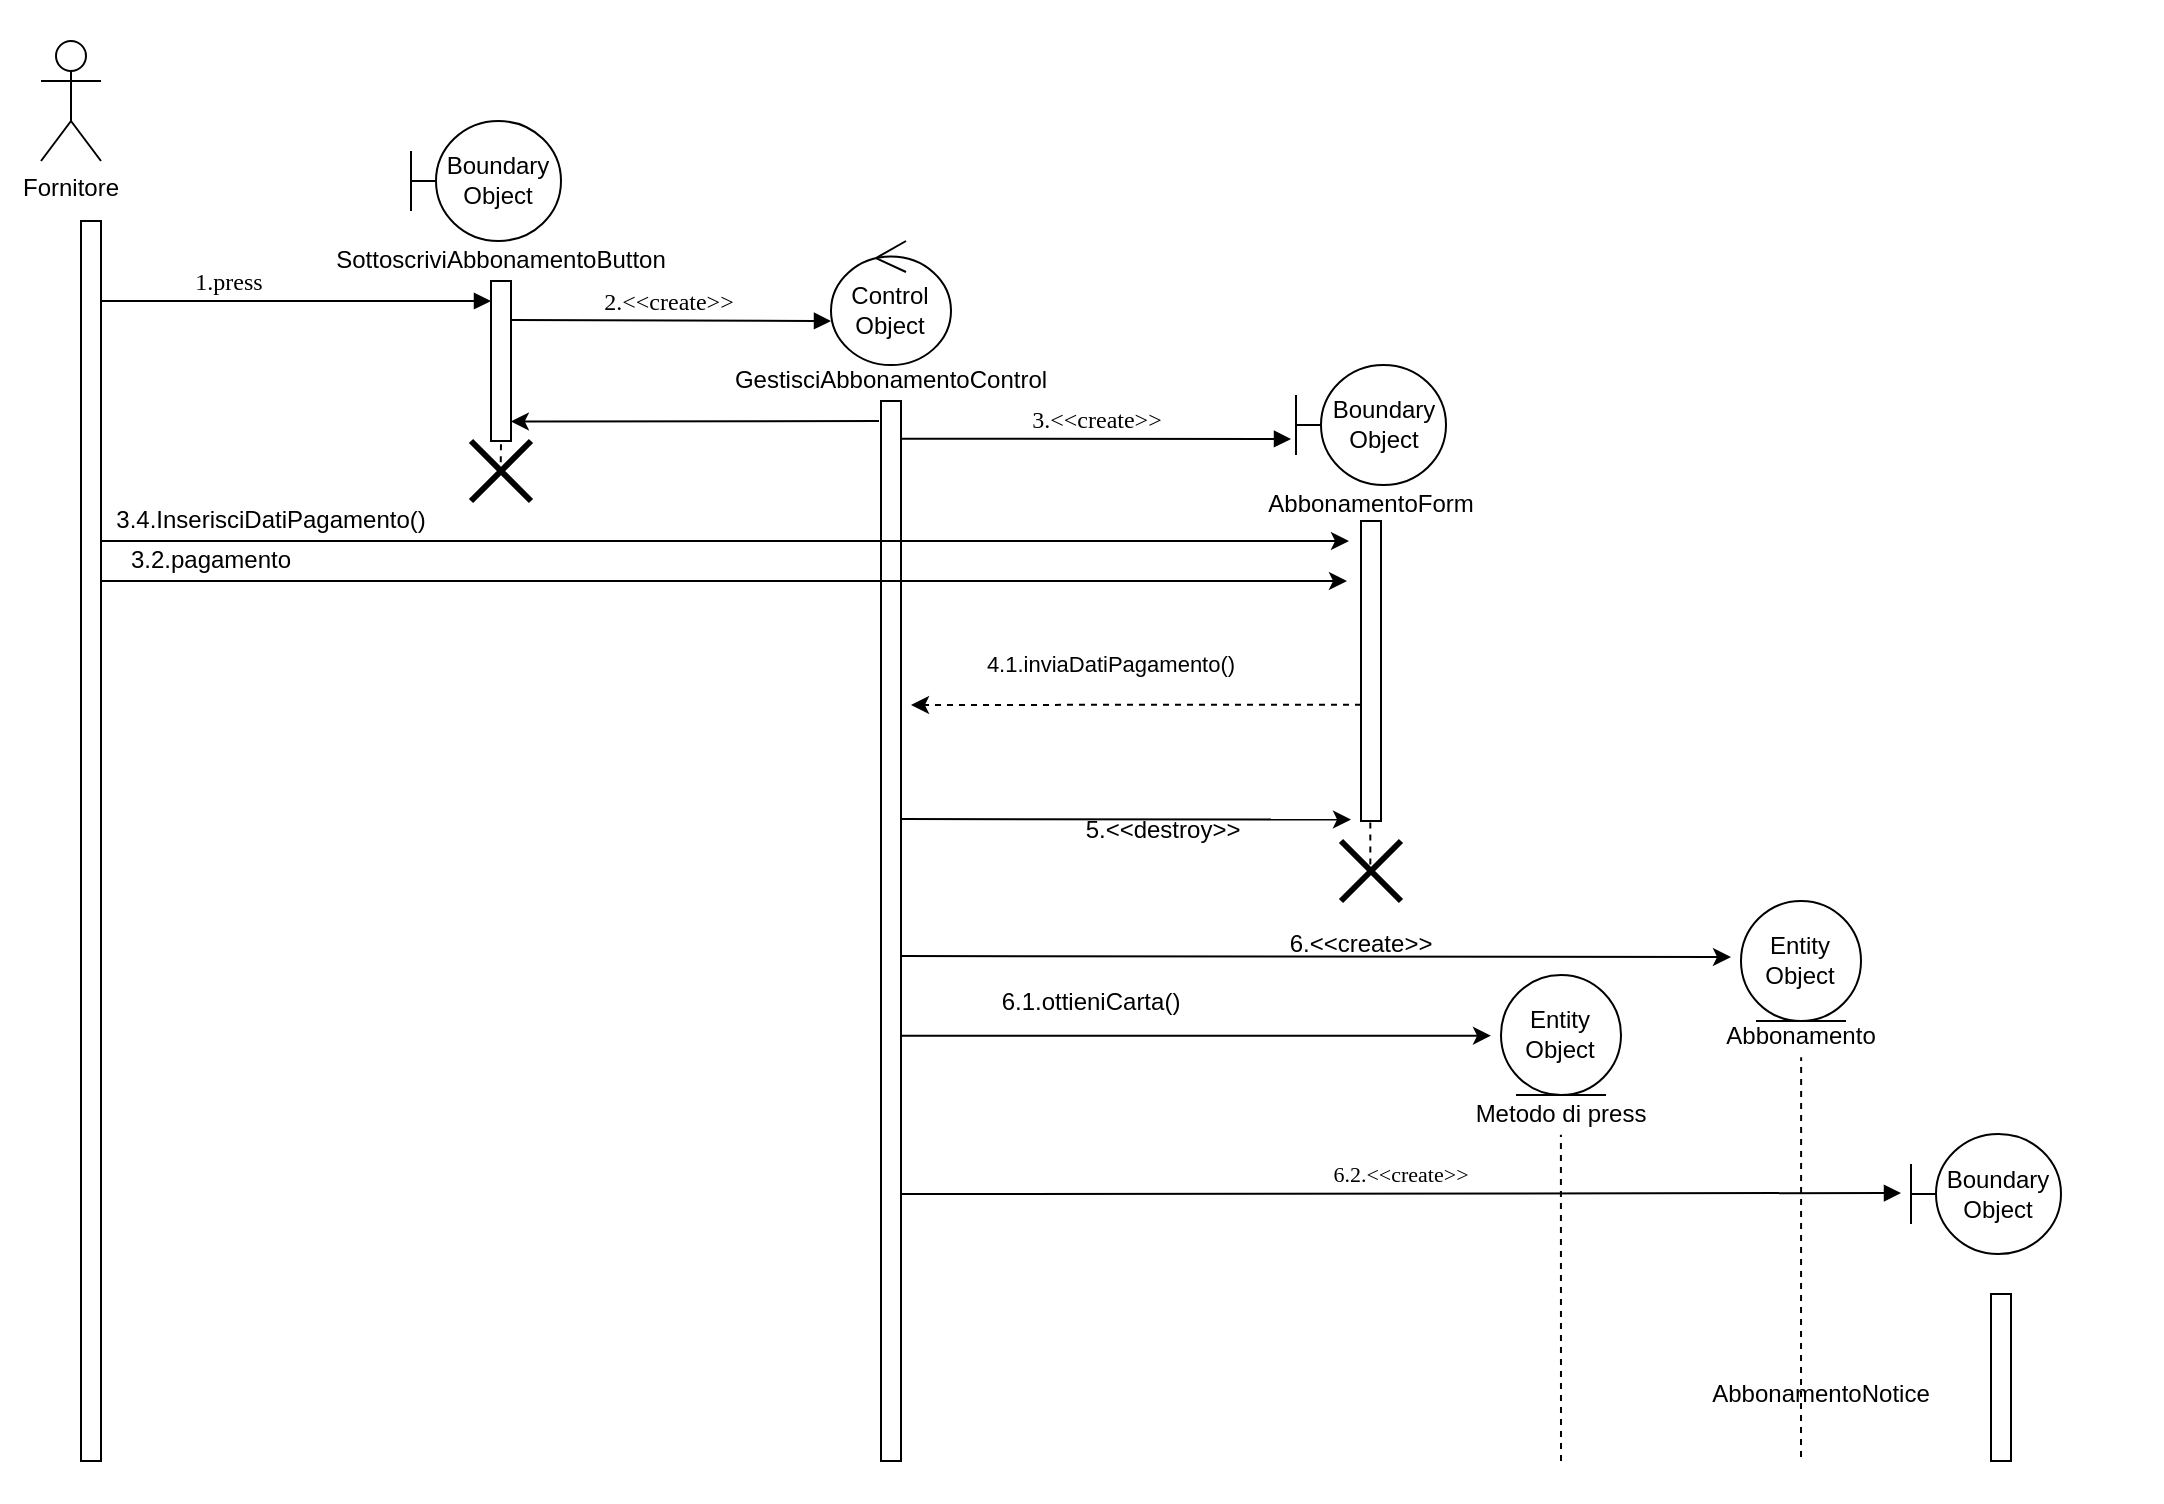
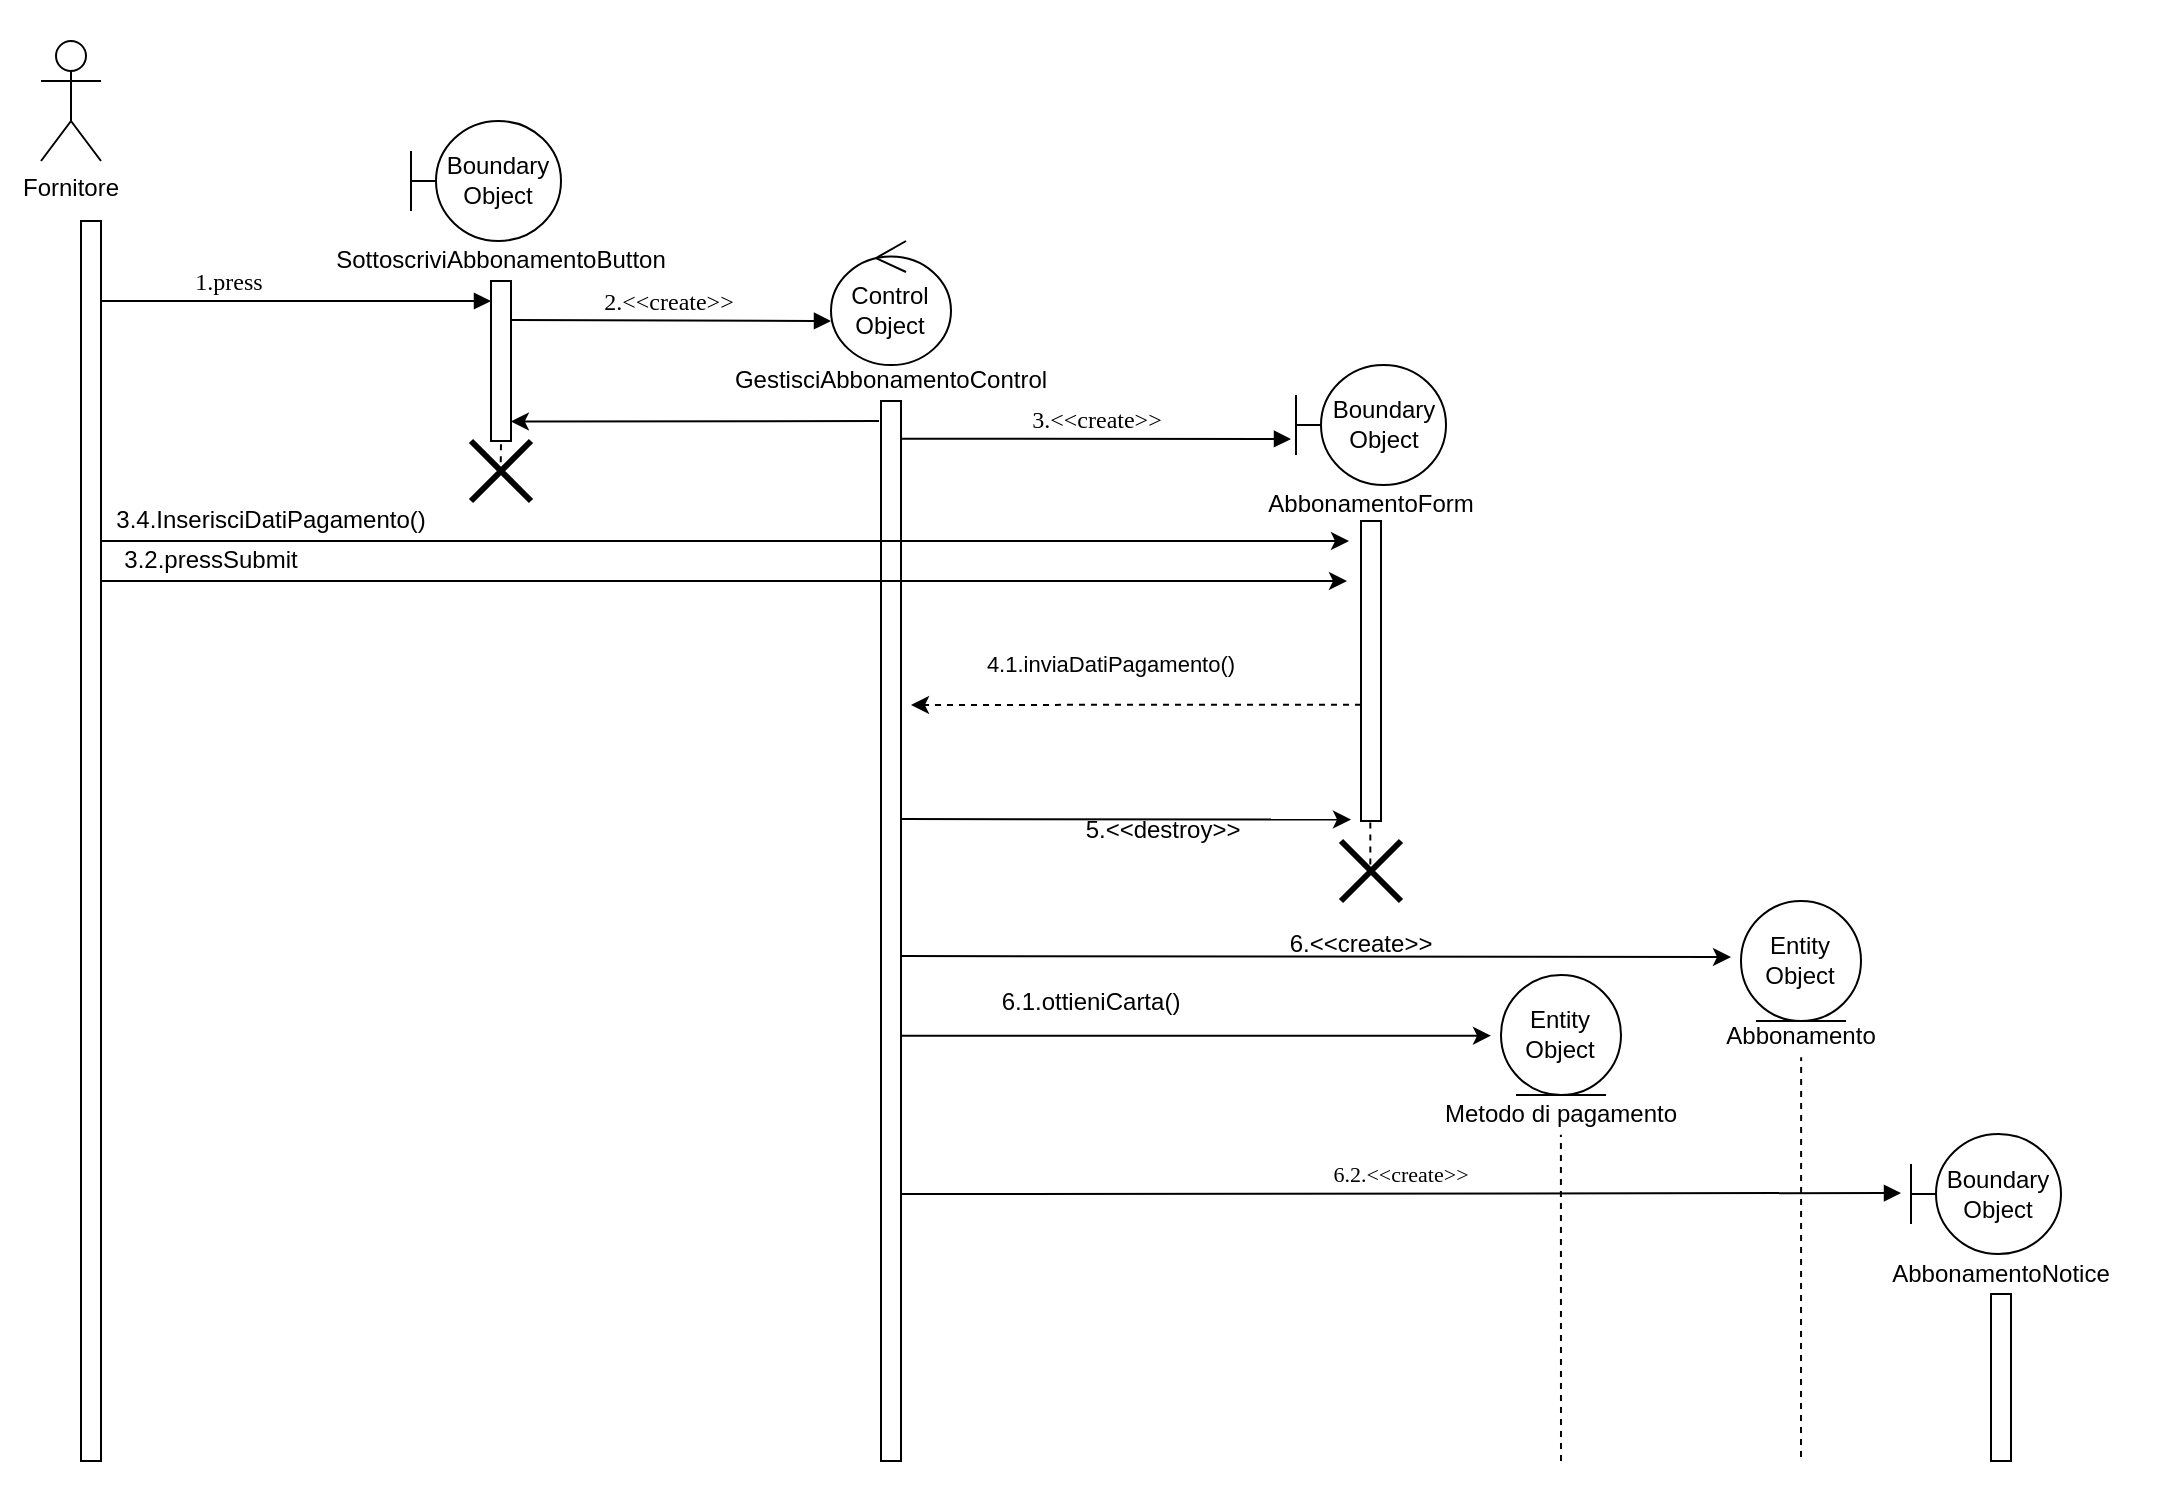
node "3.2.pagamento": label "3.2.pagamento" -> "3.2.pressSubmit"
node "Metodo di press": label "Metodo di press" -> "Metodo di pagamento"
node "AbbonamentoNotice": moved (1821, 1394) -> (2001, 1274)
